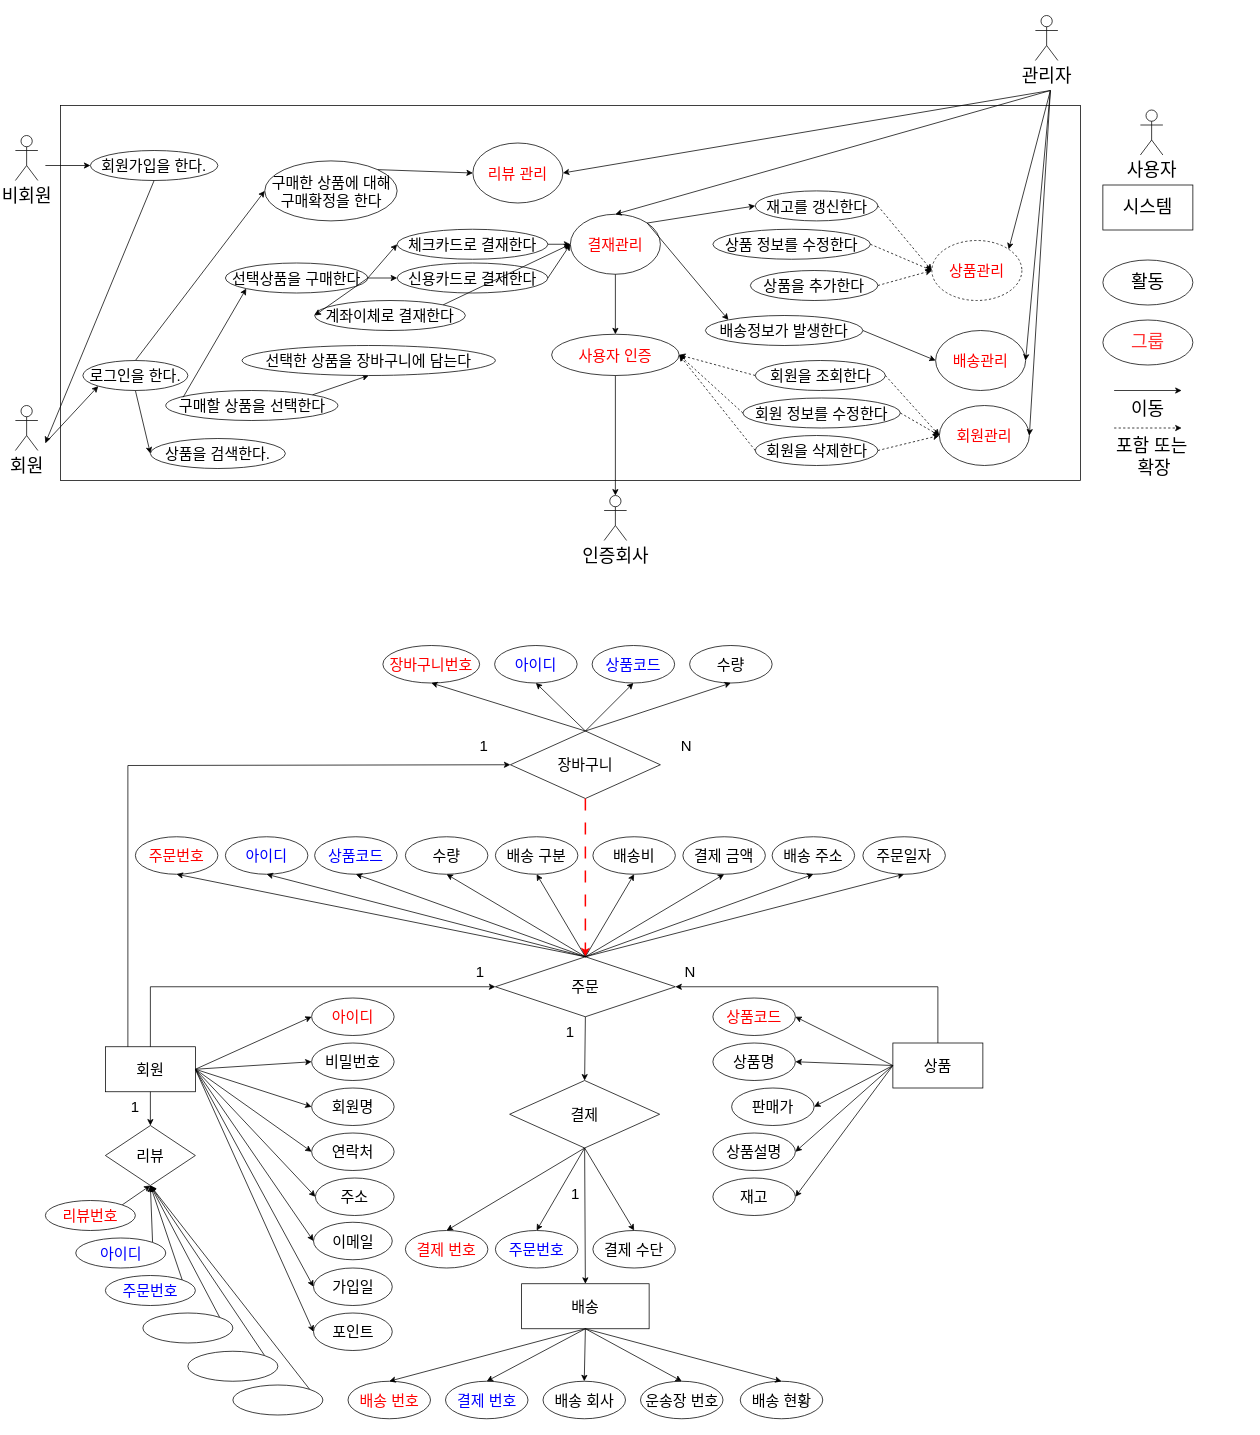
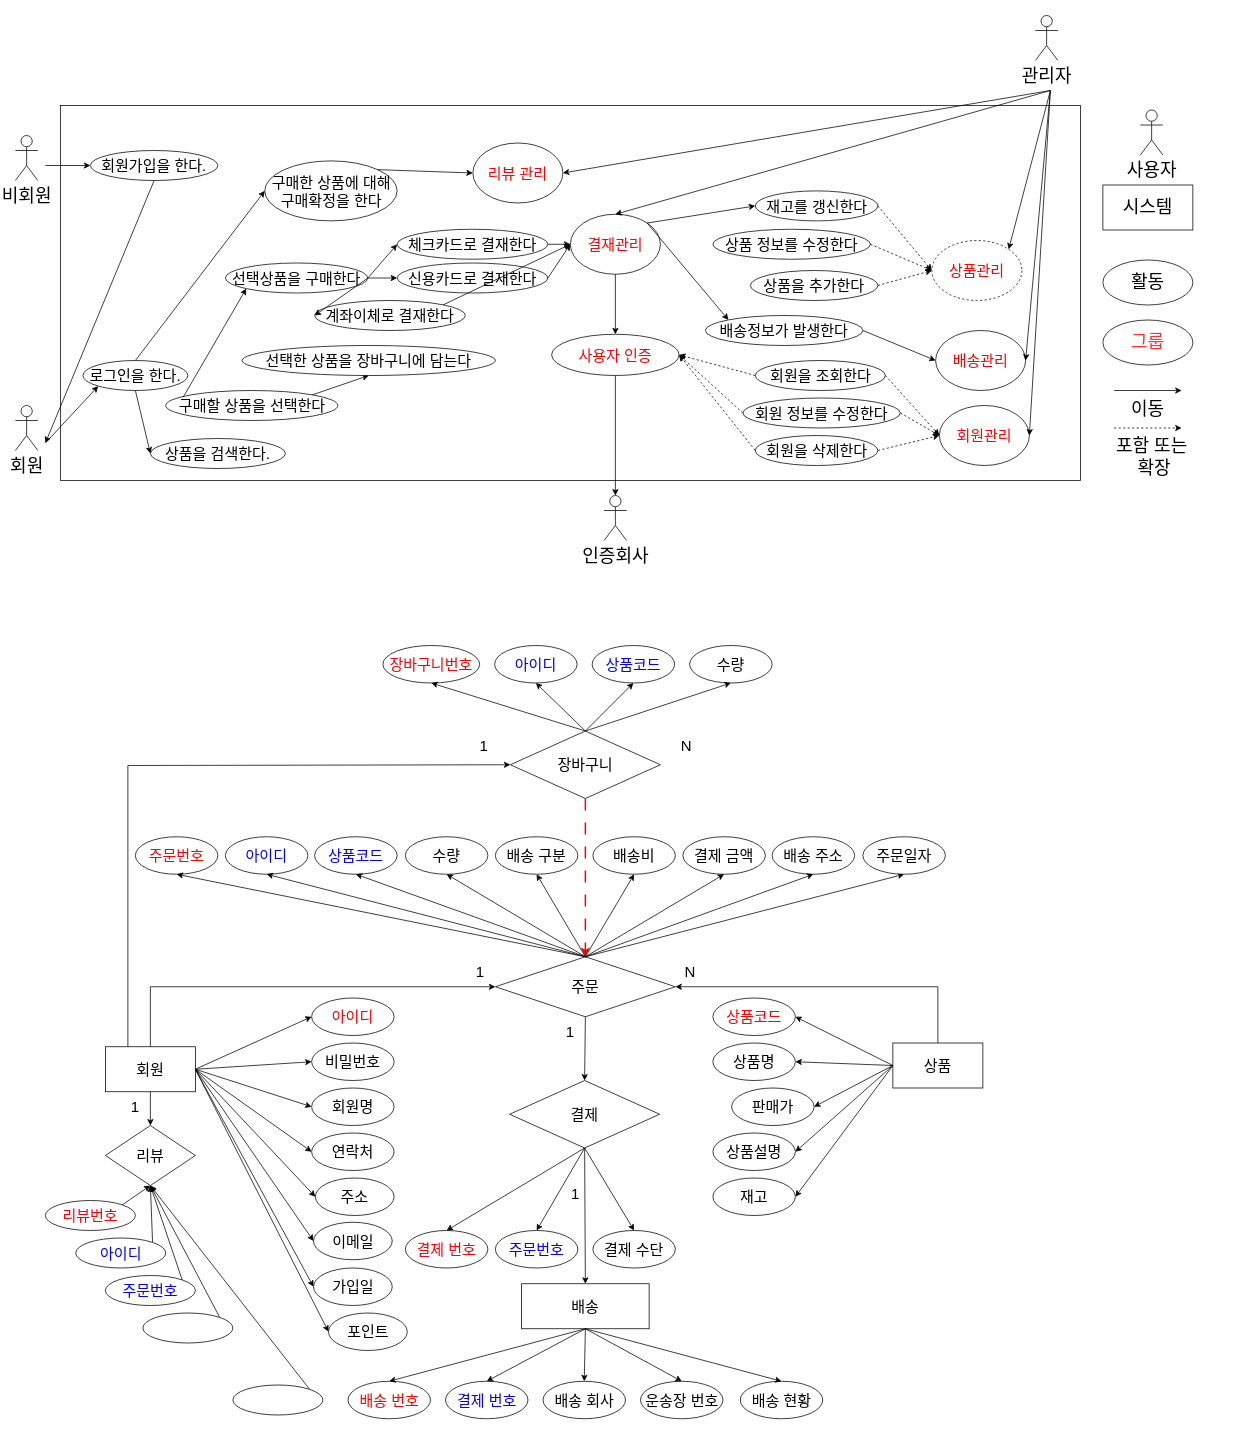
edge "내용" -> "리뷰": removed
node "포인트": moved (353, 1332) -> (368, 1332)
node "내용": removed
